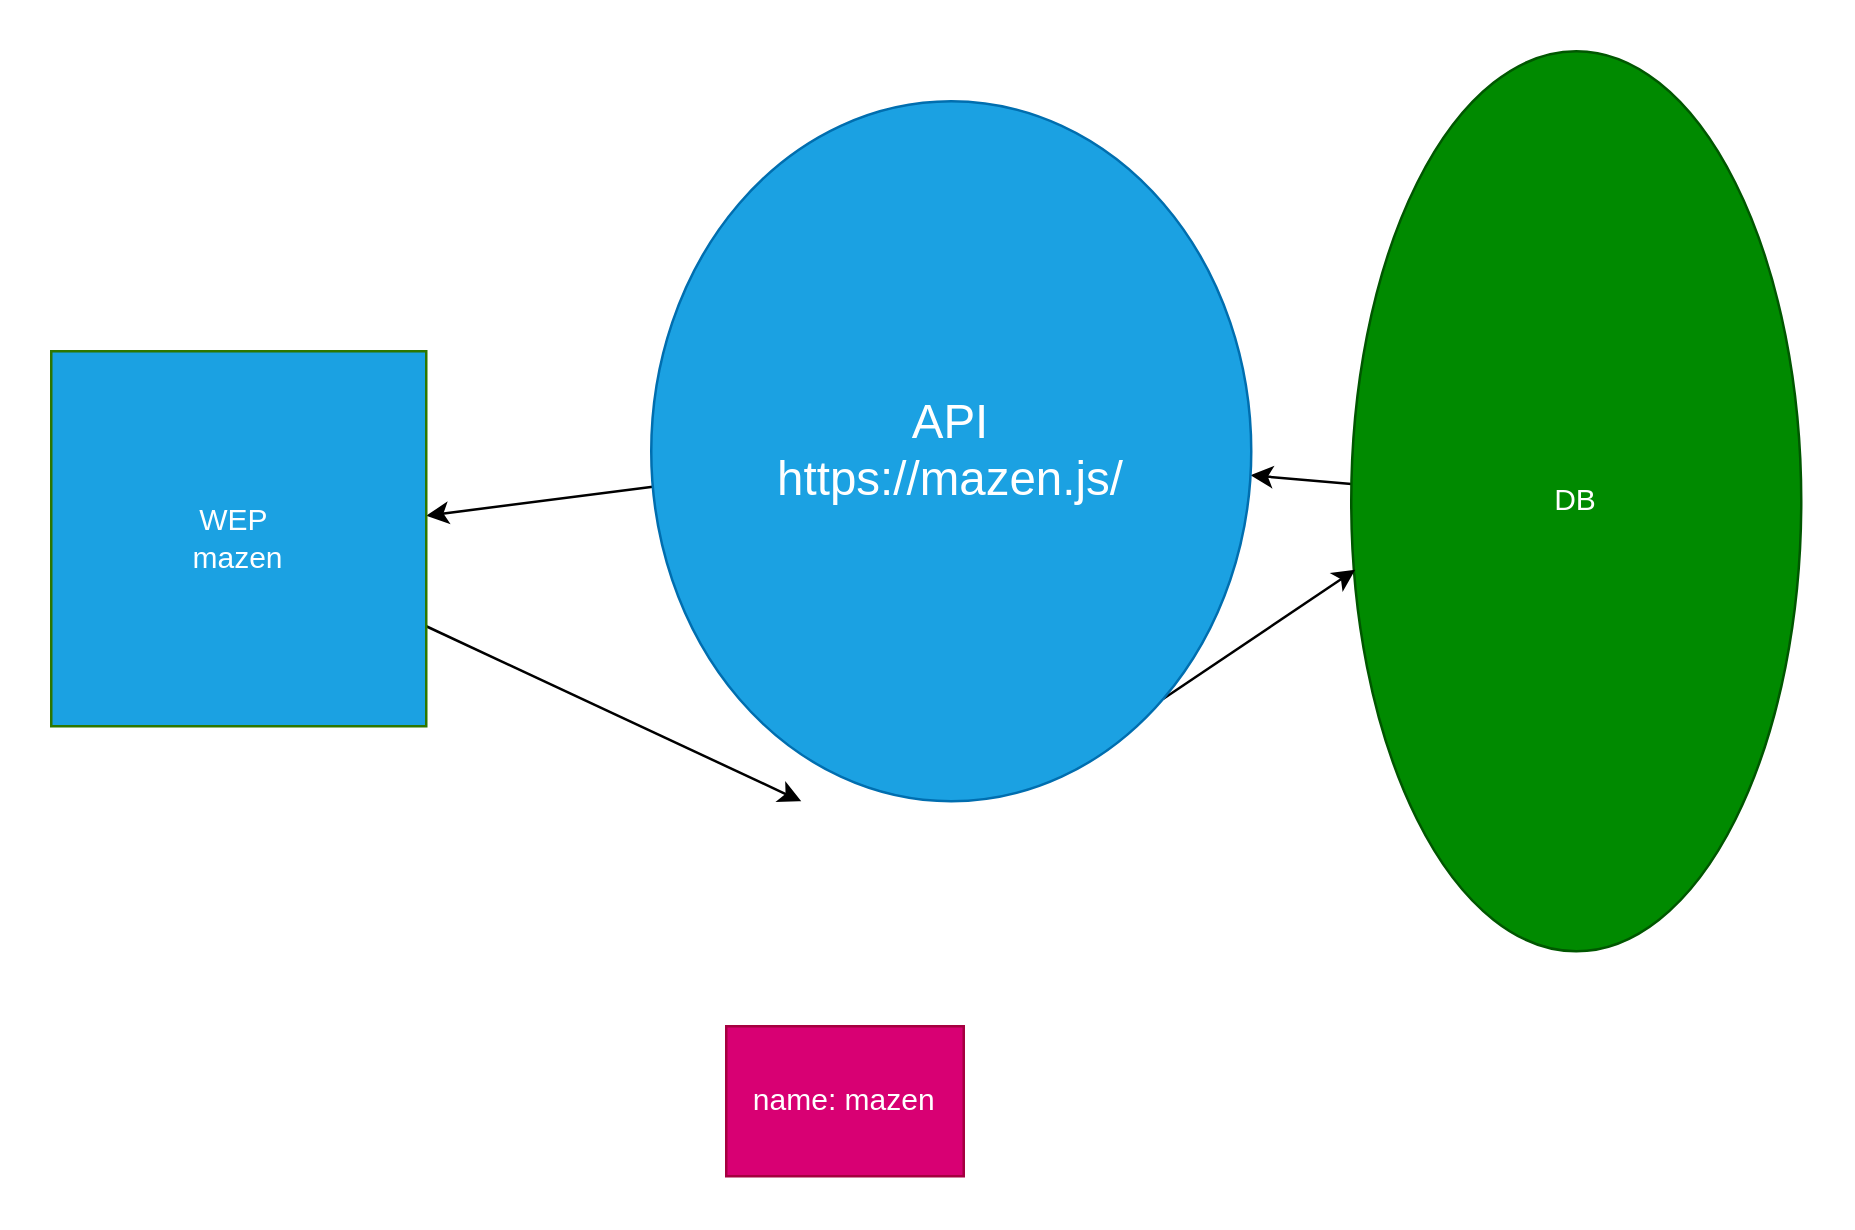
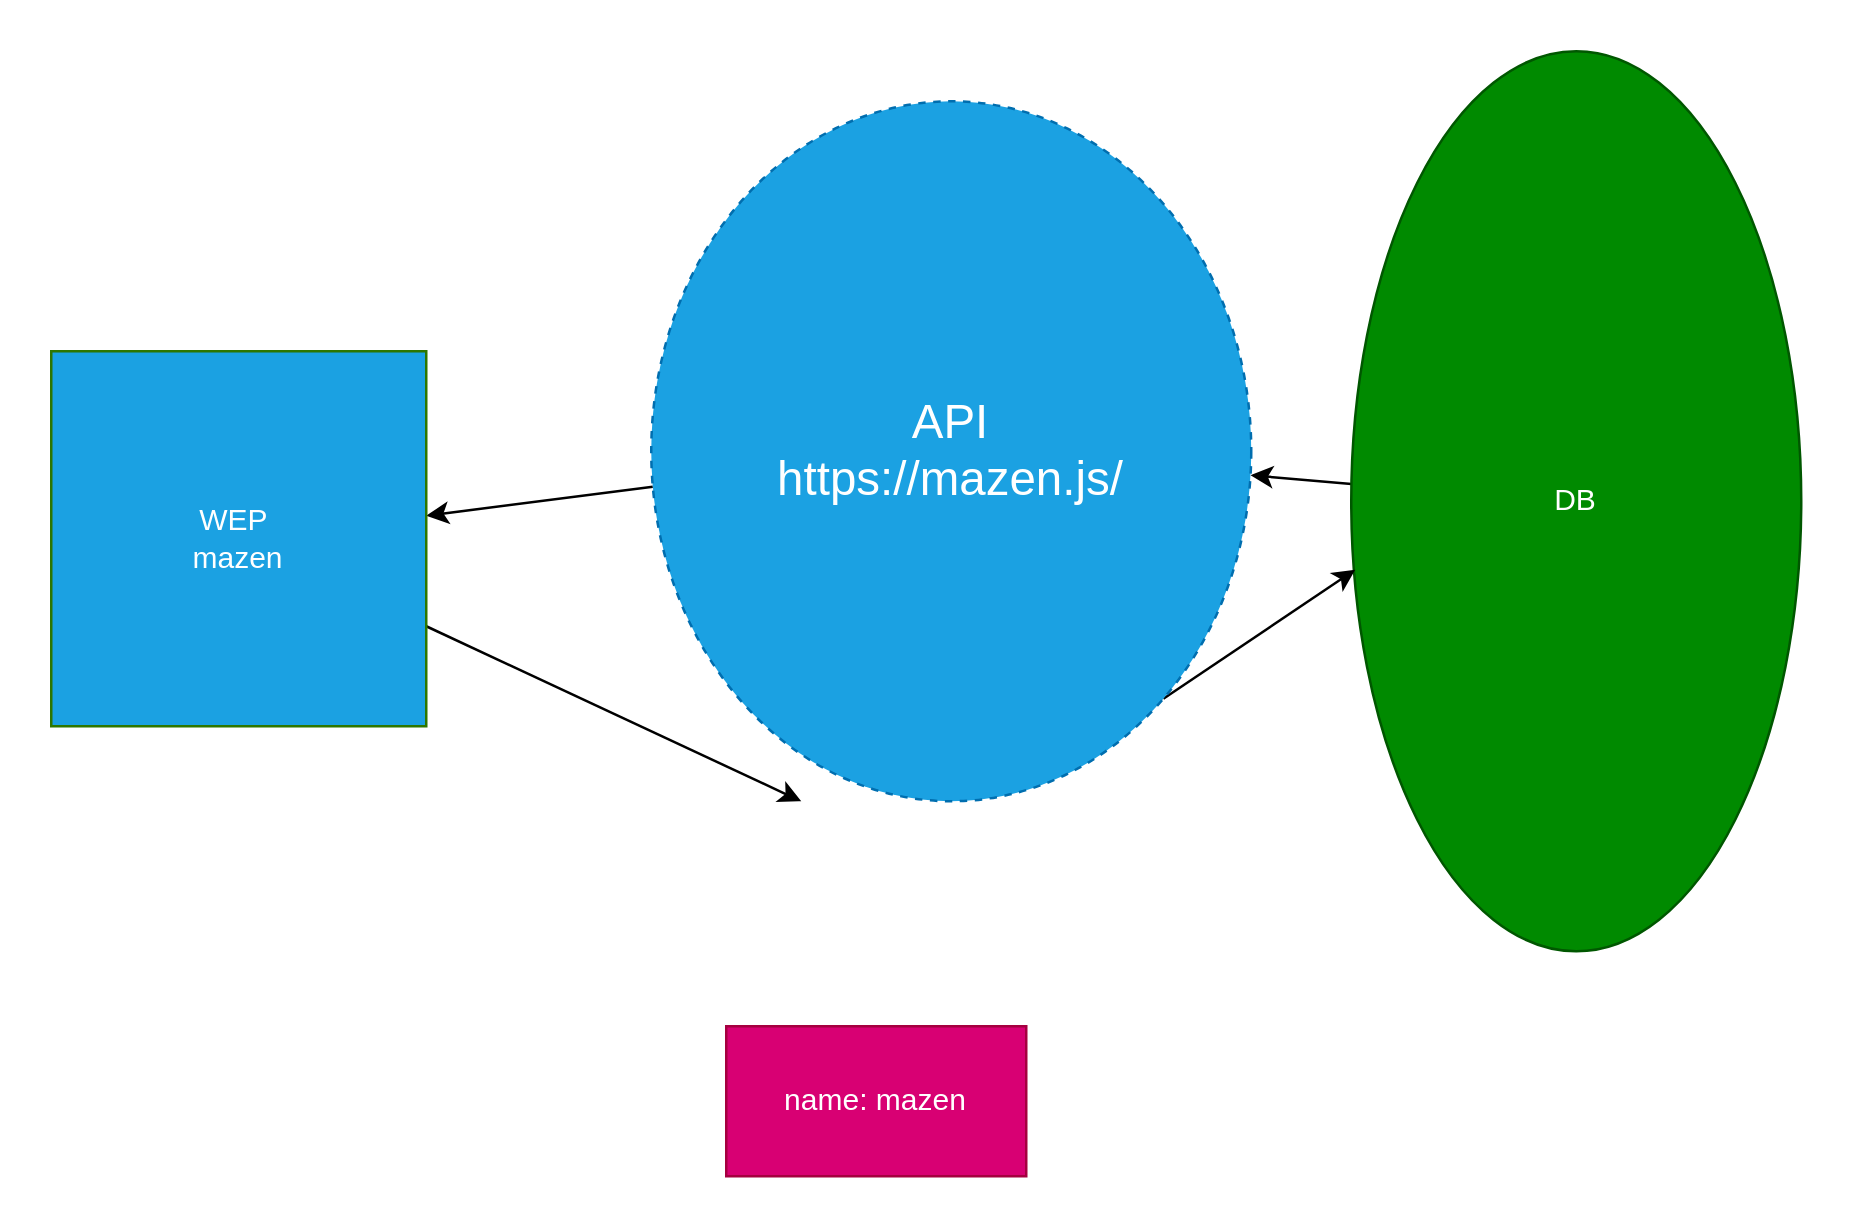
node "API https://mazen.js/": style solid -> dashed
node "name: mazen": size 238x150 -> 300x150
